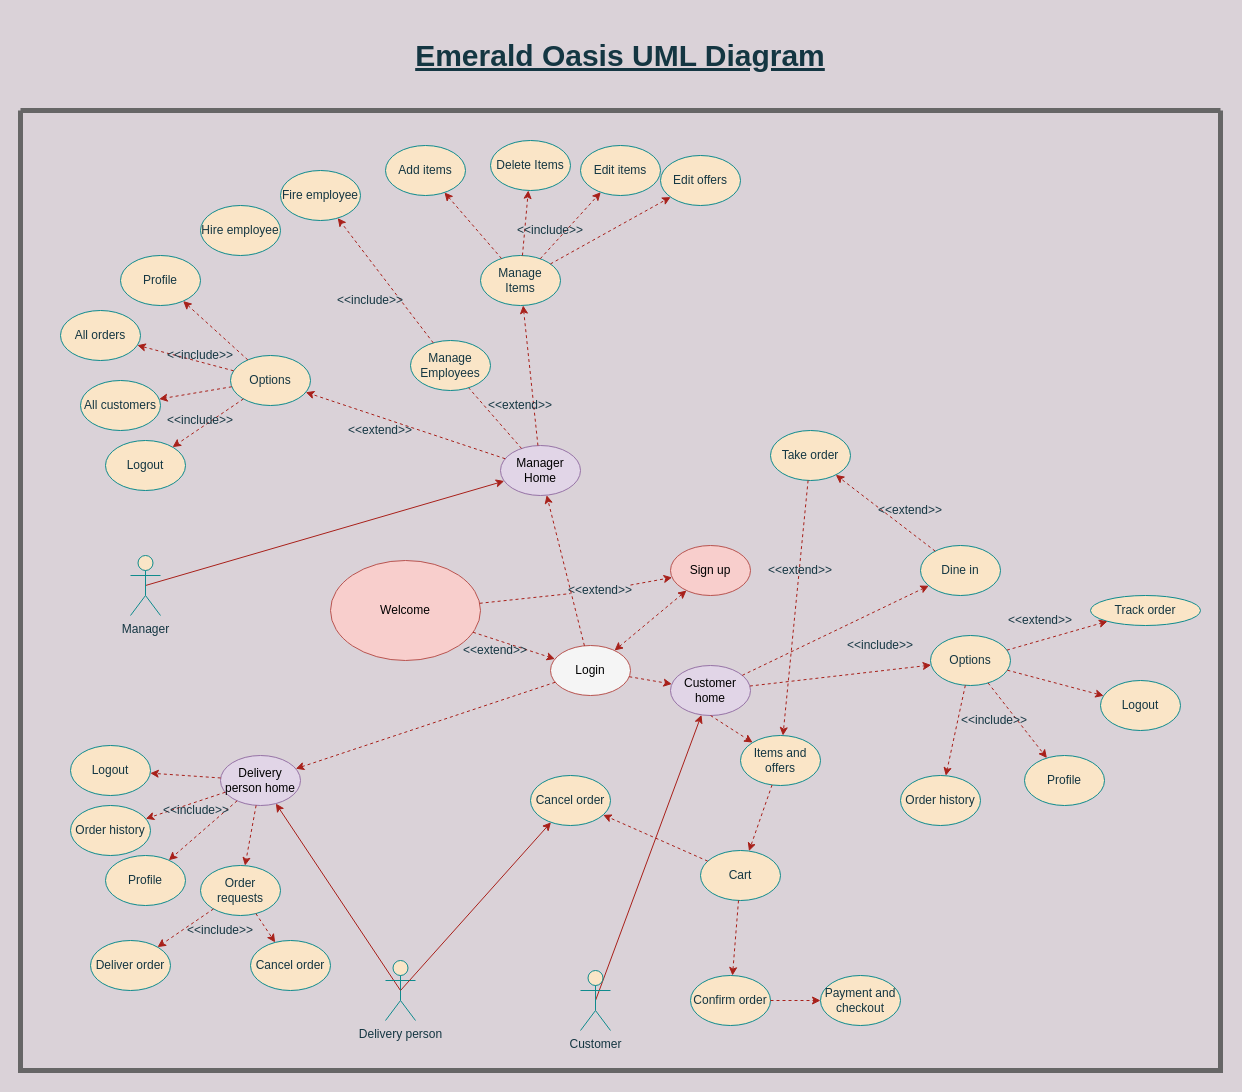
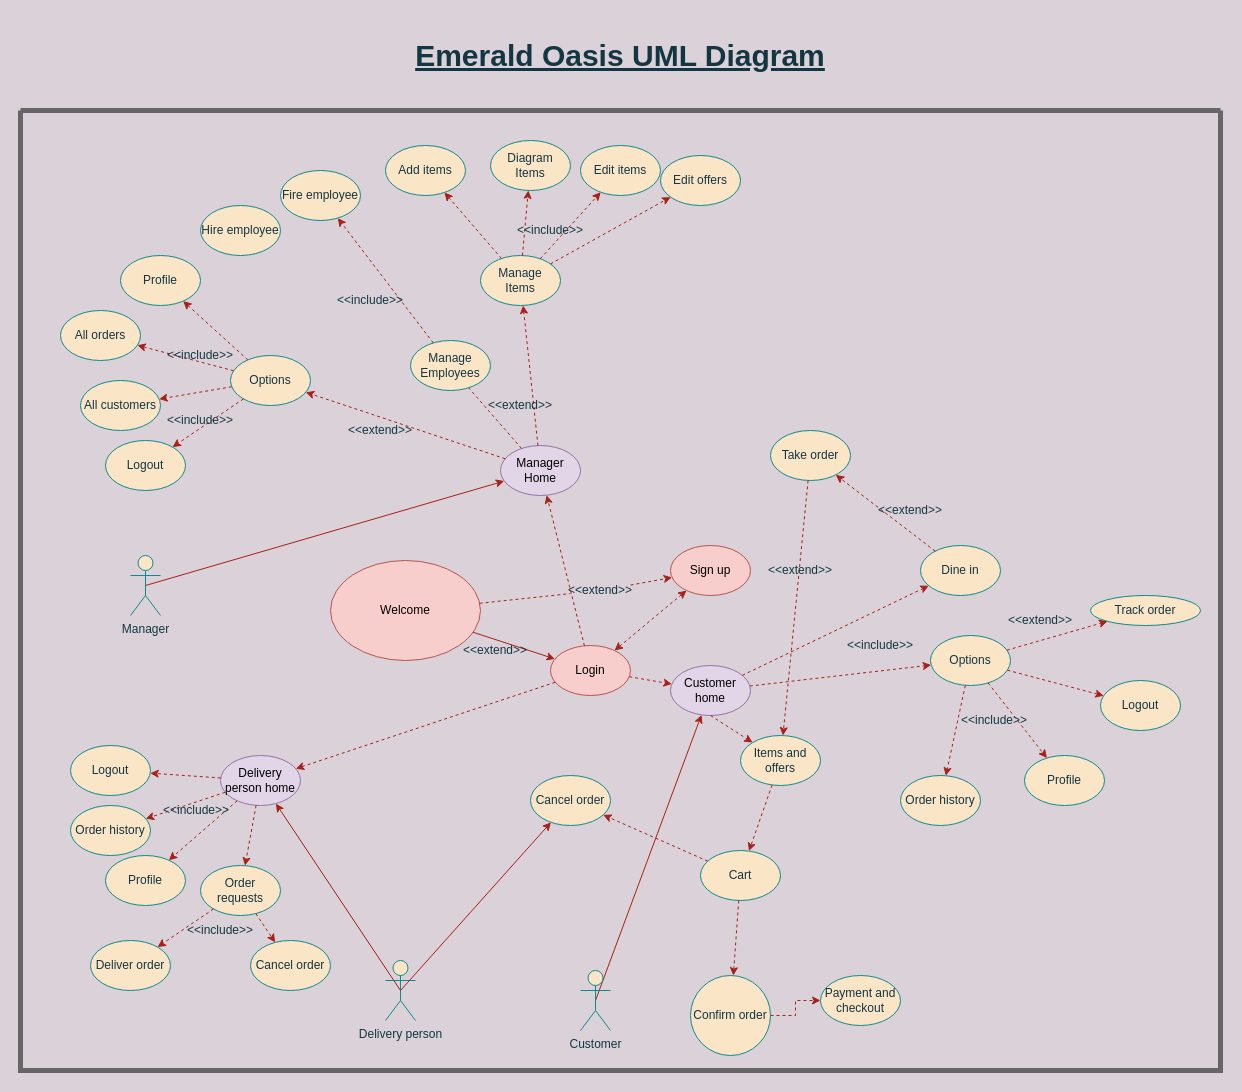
node "Delete Items": label "Delete Items" -> "Diagram Items"
edge "Welcome" -> "Login": style dashed -> solid
node "Login": fillcolor #f5f5f5 -> #f8cecc
node "Confirm order": size 80x50 -> 80x80
